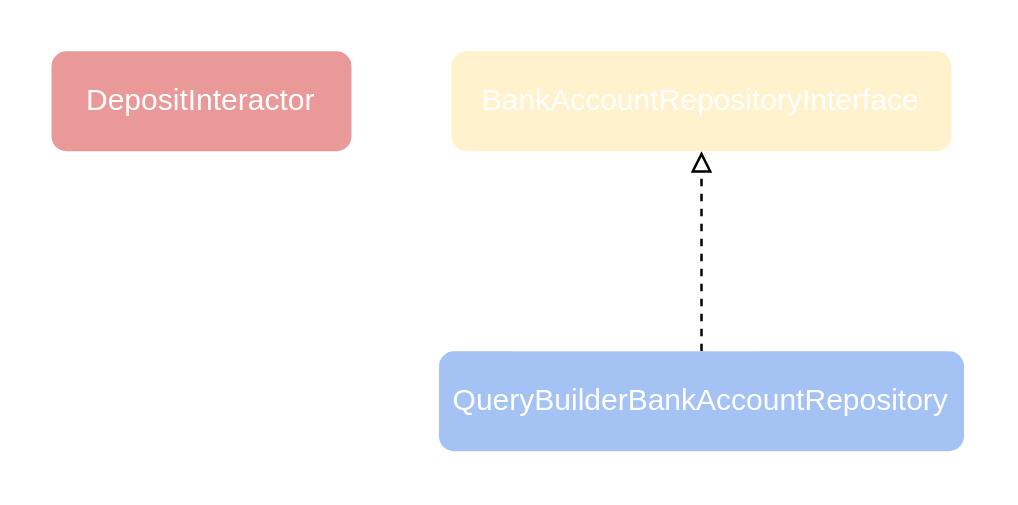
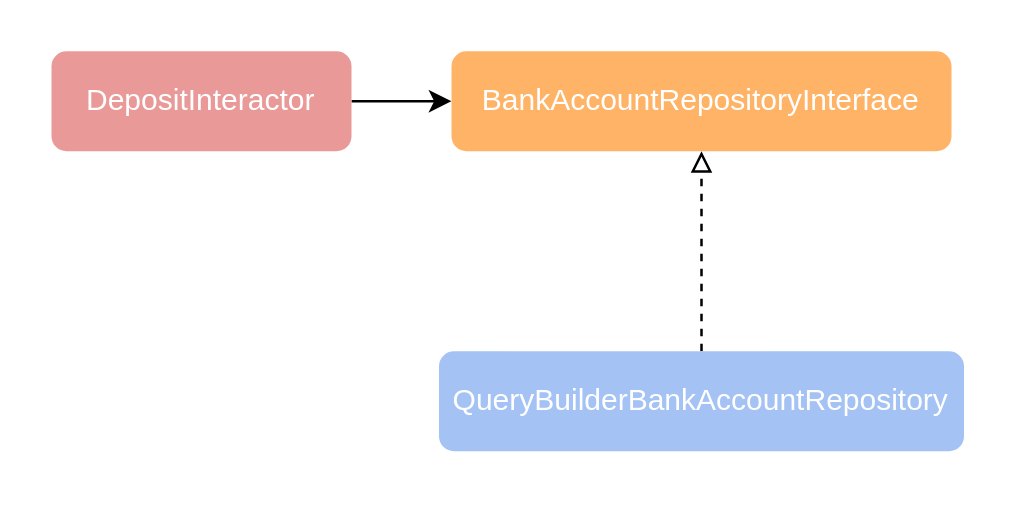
edge "DepositInteractor" -> "BankAccountRepositoryInterface": added
node "BankAccountRepositoryInterface": fillcolor #fff2cc -> #ffb366
